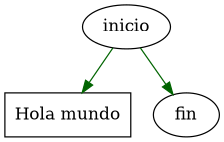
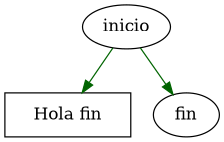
node "Hola mundo": label "Hola mundo" -> "Hola fin"
